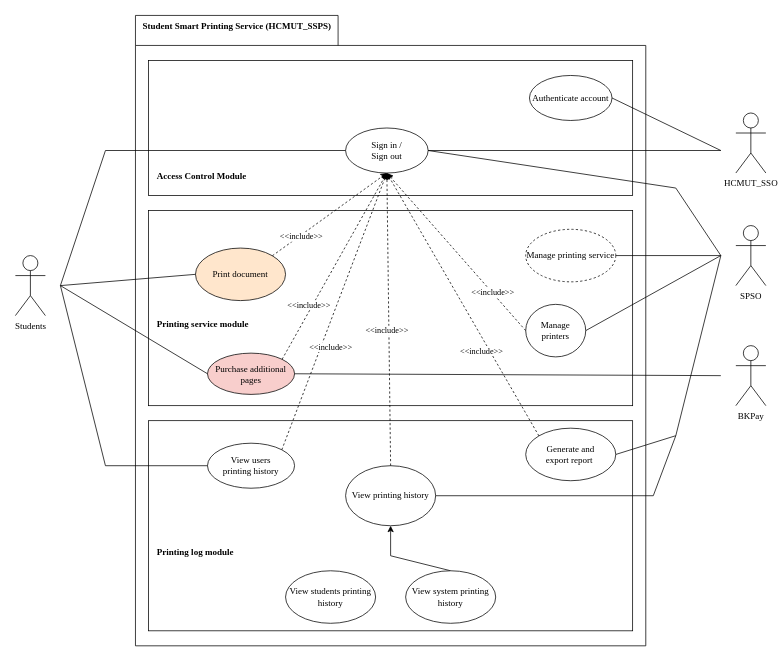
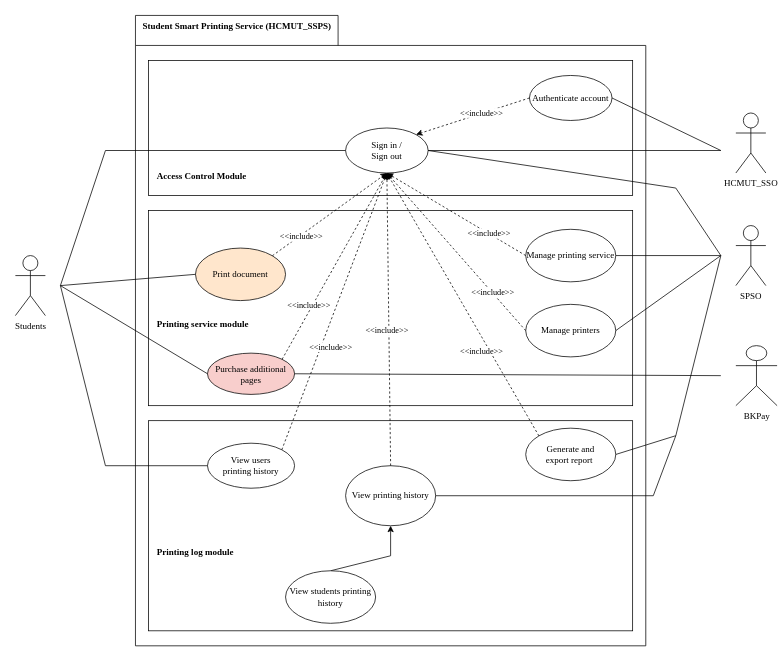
edge "Authenticate account" -> "Sign in / Sign out": added, label "<<include>>"
edge "Manage printing service" -> "Sign in / Sign out": added, label "<<include>>"
node "Manage printing service": style dashed -> solid
node "Manage printers": size 60x53 -> 90x53
node "BKPay": size 30x60 -> 41x60
edge "View students printing history" -> "View printing history": added
edge "View system printing history" -> "View printing history": removed
node "View system printing history": removed
